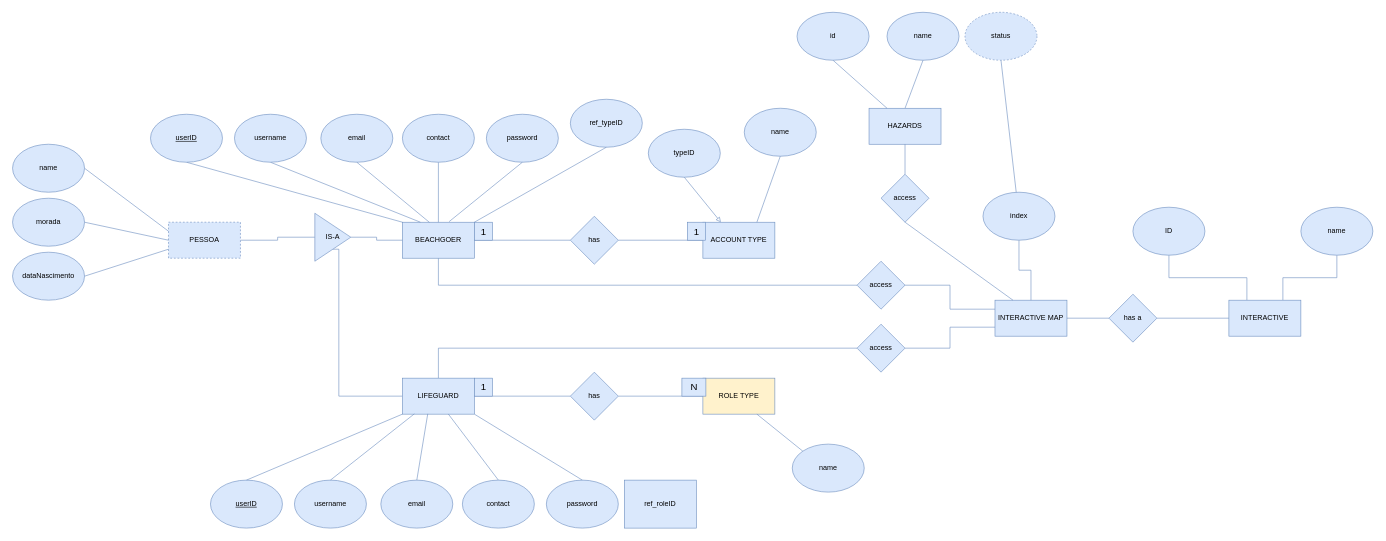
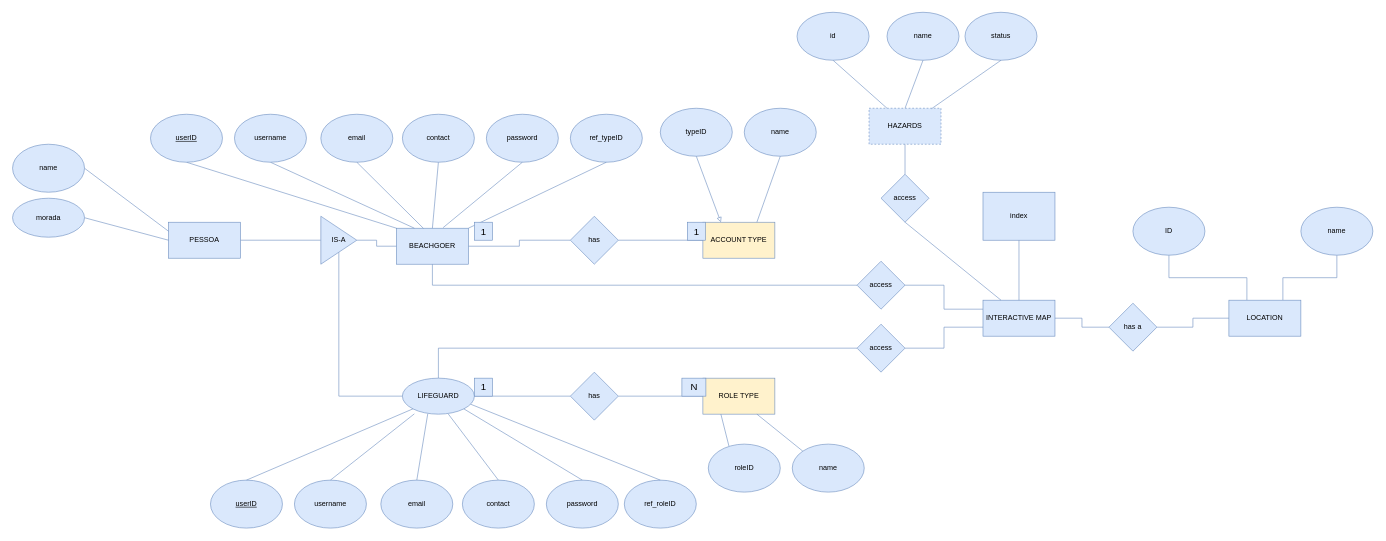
node "status": style dashed -> solid
node "ref_typeID": moved (606, 123) -> (606, 138)
node "HAZARDS": style solid -> dashed
edge "status" -- "index": now "status" -- "HAZARDS"
node "typeID": moved (684, 153) -> (696, 132)
node "index": shape ellipse -> rectangle
node "morada": size 72x48 -> 72x39
node "IS-A": moved (333, 237) -> (339, 240)
node "PESSOA": style dashed -> solid
node "BEACHGOER": moved (438, 240) -> (432, 246)
node "ACCOUNT TYPE": fillcolor #dae8fc -> #fff2cc
edge "PESSOA" -- "dataNascimento": removed
node "dataNascimento": removed
node "INTERACTIVE MAP": moved (1031, 318) -> (1019, 318)
node "has a": moved (1133, 318) -> (1133, 327)
node "INTERACTIVE": label "INTERACTIVE" -> "LOCATION"
node "LIFEGUARD": shape rectangle -> ellipse
edge "ROLE TYPE" -- "roleID": added
edge "LIFEGUARD" -- "ref_roleID": added
node "roleID": added
node "ref_roleID": shape rectangle -> ellipse
